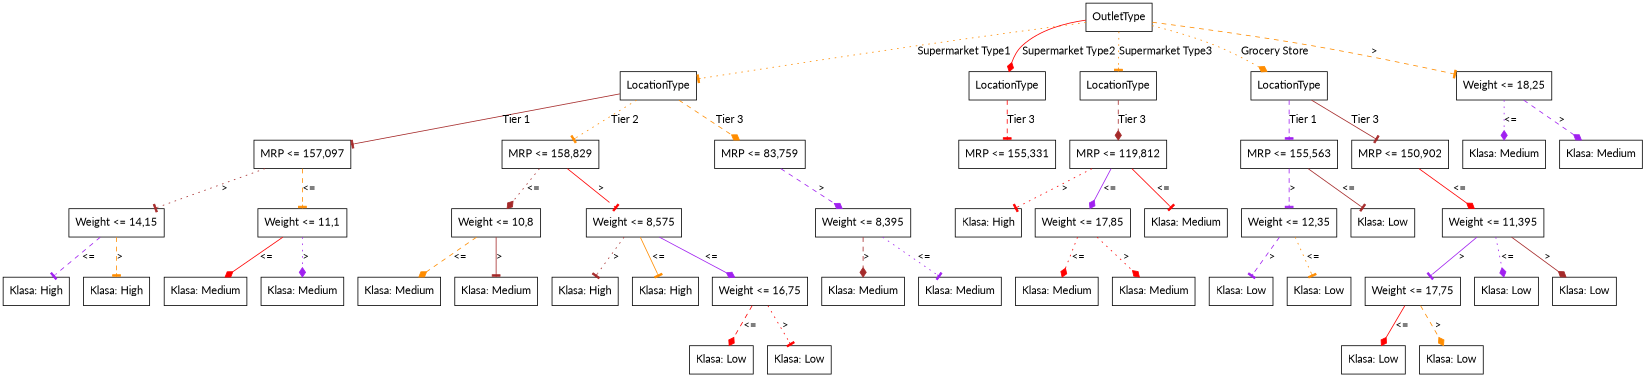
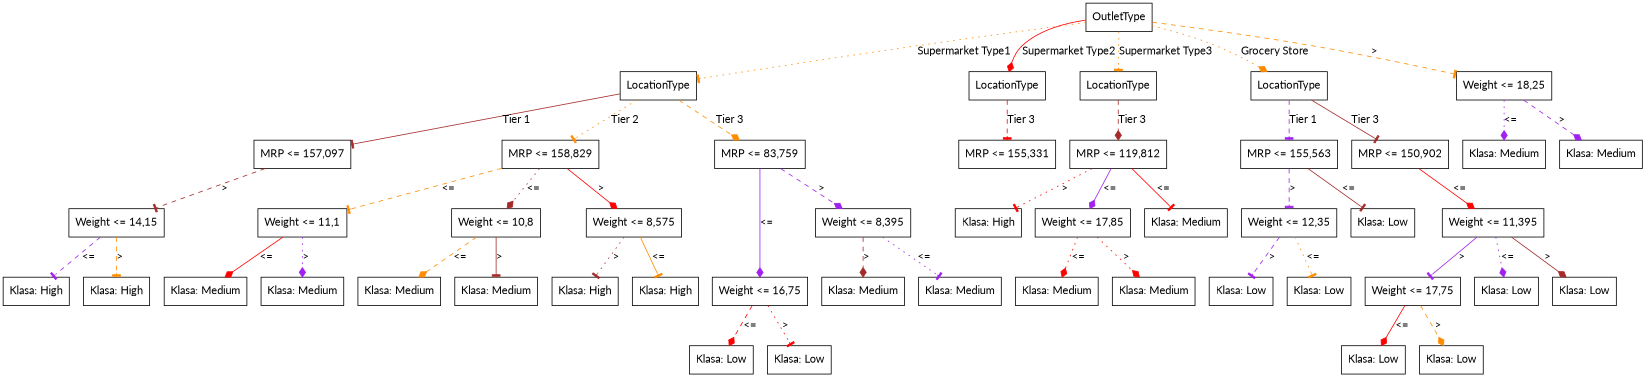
edge "MRP <= 158,829" -> "Weight <= 8,575": arrowhead tee -> diamond
edge "MRP <= 157,097" -> "Weight <= 11,1": now "MRP <= 158,829" -> "Weight <= 11,1"
edge "MRP <= 157,097" -> "Weight <= 14,15": style dotted -> dashed
edge "Weight <= 8,575" -> "Weight <= 16,75": now "MRP <= 83,759" -> "Weight <= 16,75"
